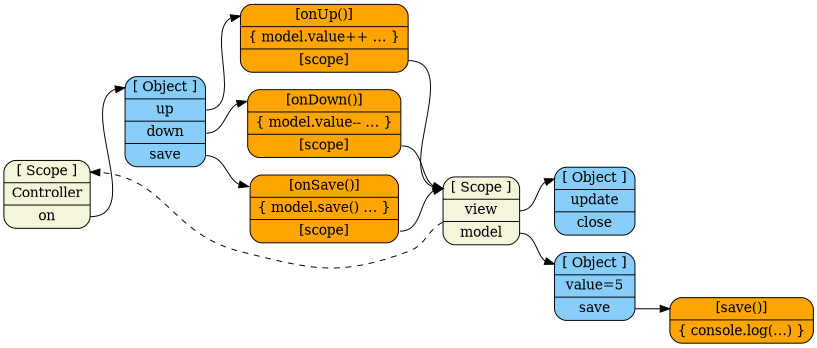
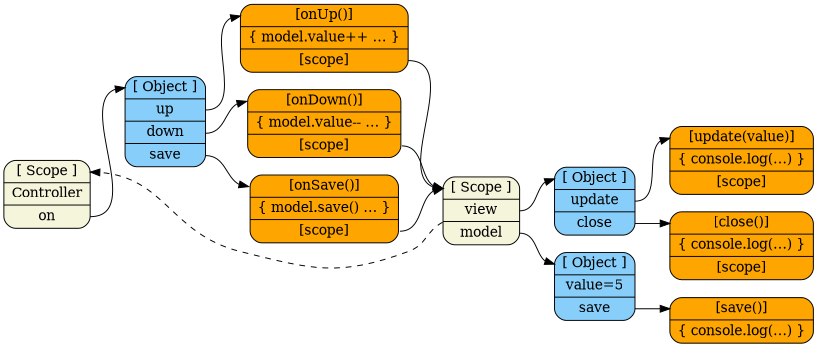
node "[update(value)]": added
node "[close()]": added
